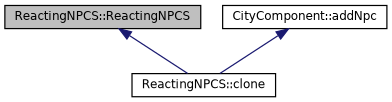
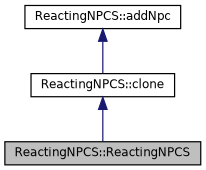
node "CityComponent::addNpc": label "CityComponent::addNpc" -> "ReactingNPCS::addNpc"
edge "ReactingNPCS::clone" -> "ReactingNPCS::ReactingNPCS": reversed
